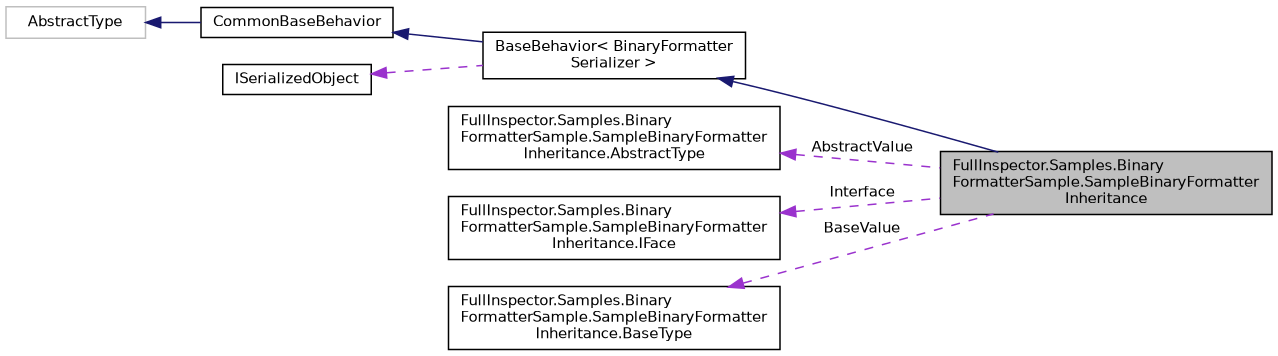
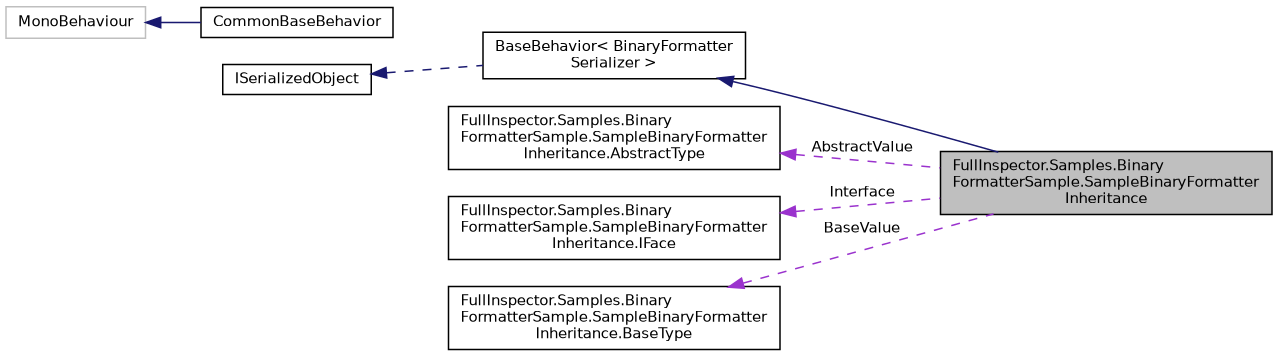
node "AbstractType": label "AbstractType" -> "MonoBehaviour"
edge "BaseBehavior< BinaryFormatter Serializer >" -> "CommonBaseBehavior": removed
edge "BaseBehavior< BinaryFormatter Serializer >" -> "ISerializedObject": color darkorchid3 -> midnightblue
